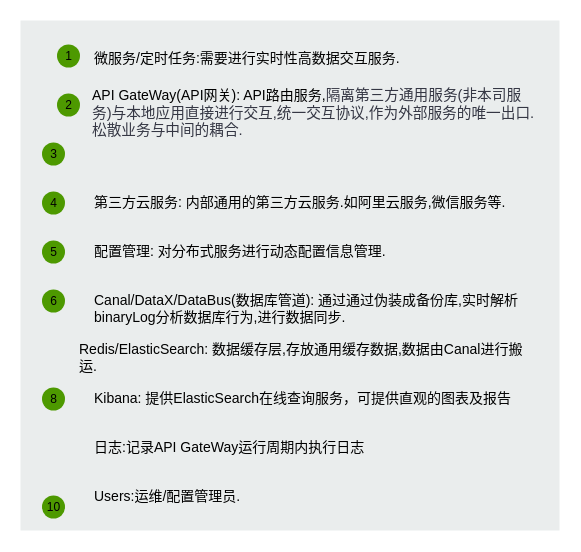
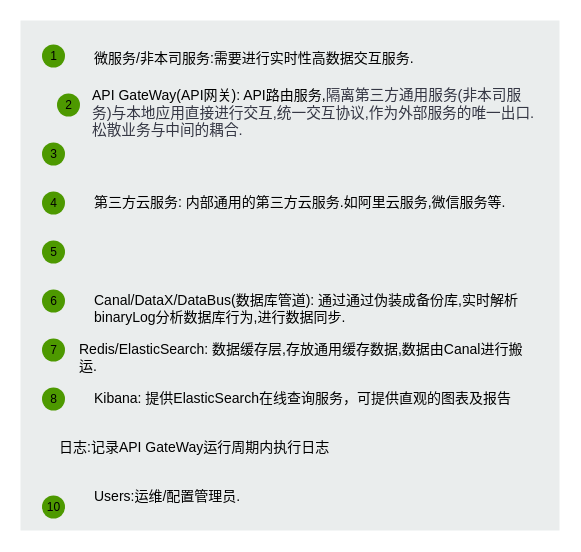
node "1": moved (69, 56) -> (54, 56)
node "微服务/定时任务:需要进行实时性高数据交互服务.": label "微服务/定时任务:需要进行实时性高数据交互服务." -> "微服务/非本司服务:需要进行实时性高数据交互服务."
node "配置管理: 对分布式服务进行动态配置信息管理.": removed
node "7": added
node "日志:记录API GateWay运行周期内执行日志": moved (317, 447) -> (282, 447)
